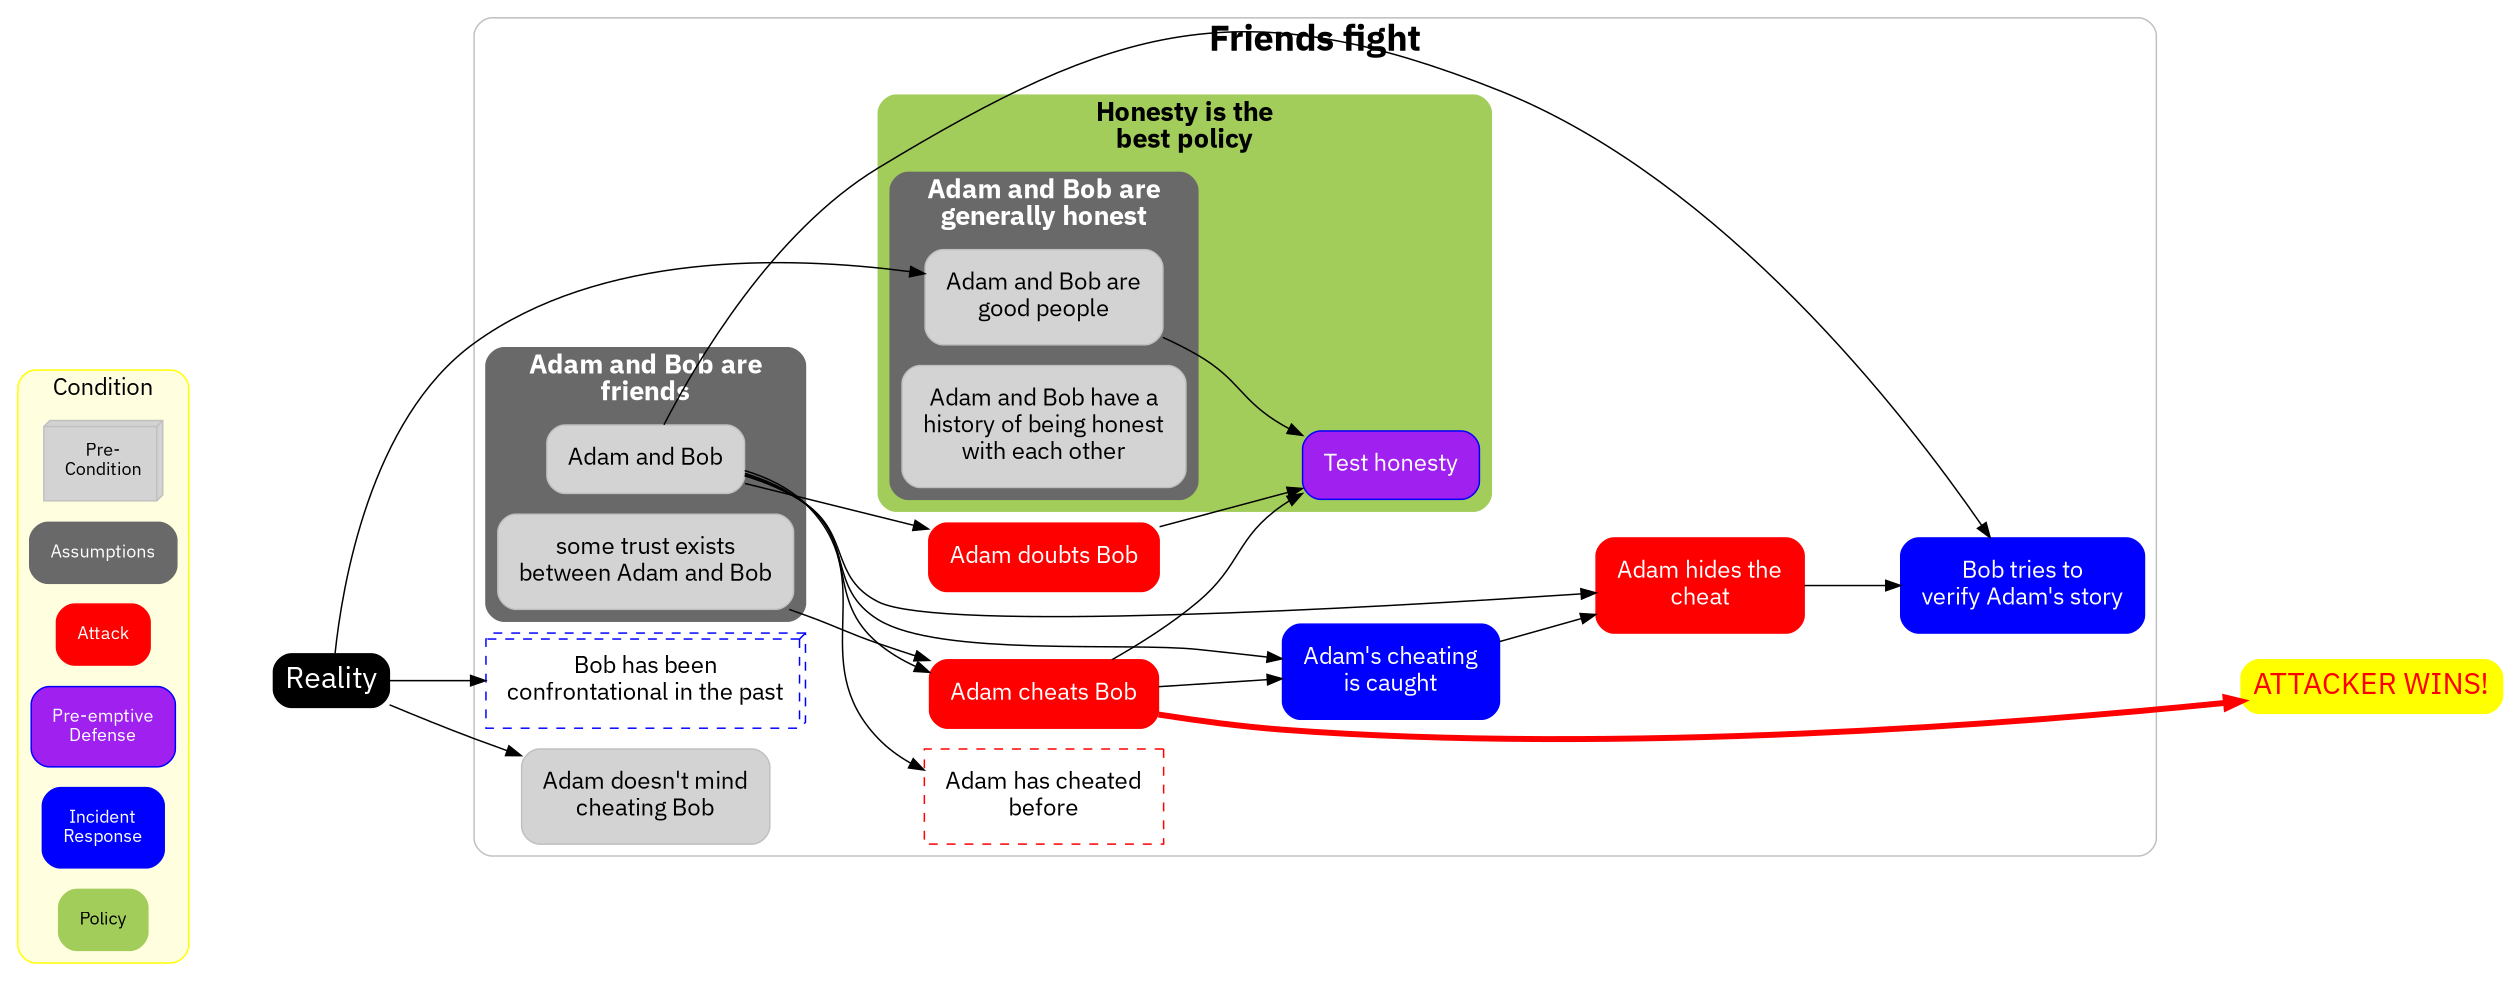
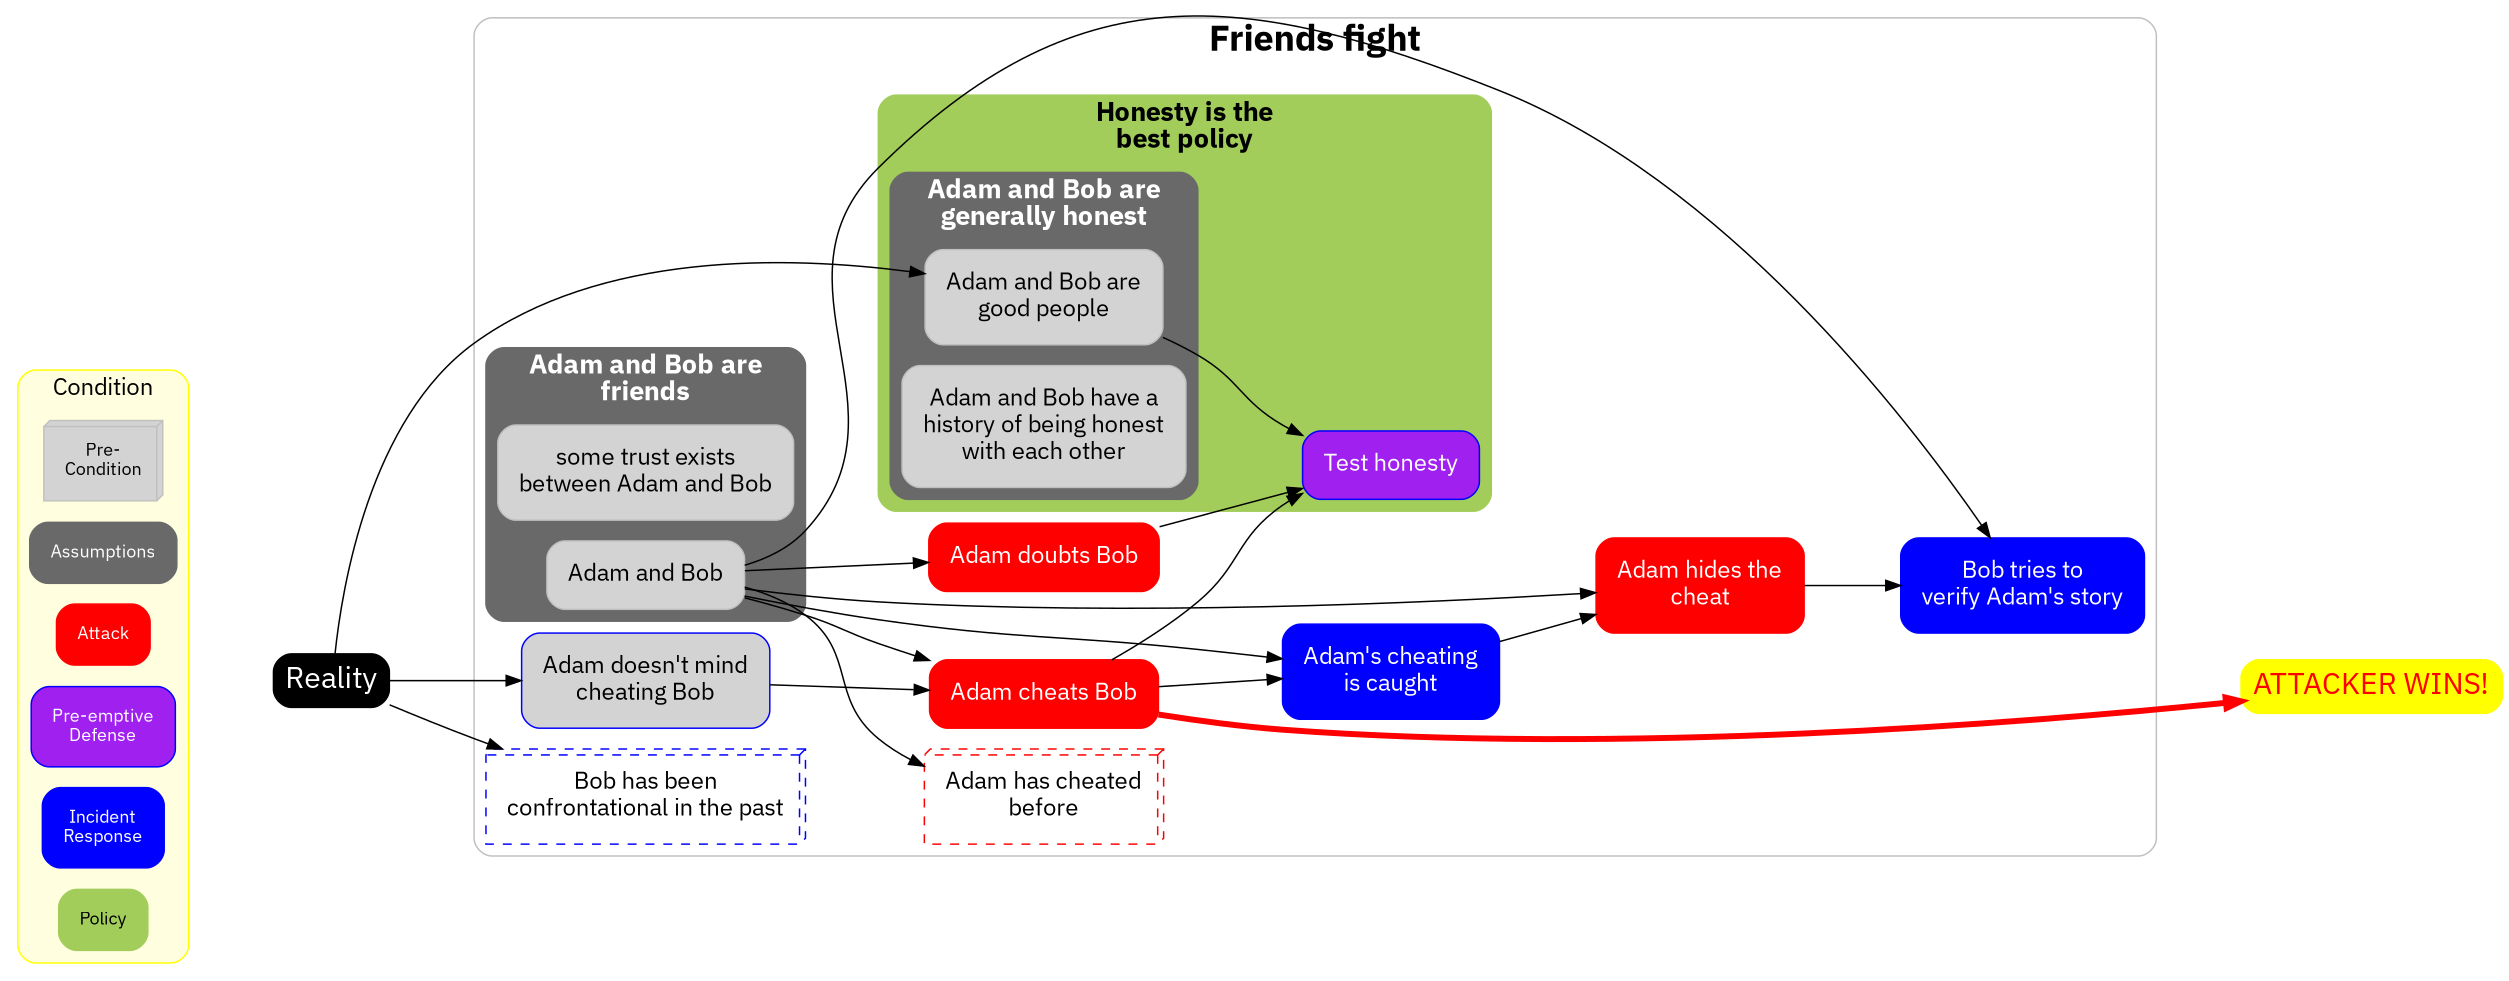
edge "some trust exists between Adam and Bob" -> "Adam cheats Bob": now "Adam doesn't mind cheating Bob" -> "Adam cheats Bob"
node "Adam doesn't mind cheating Bob": color gray -> blue
node "Adam has cheated before": shape box -> box3d
